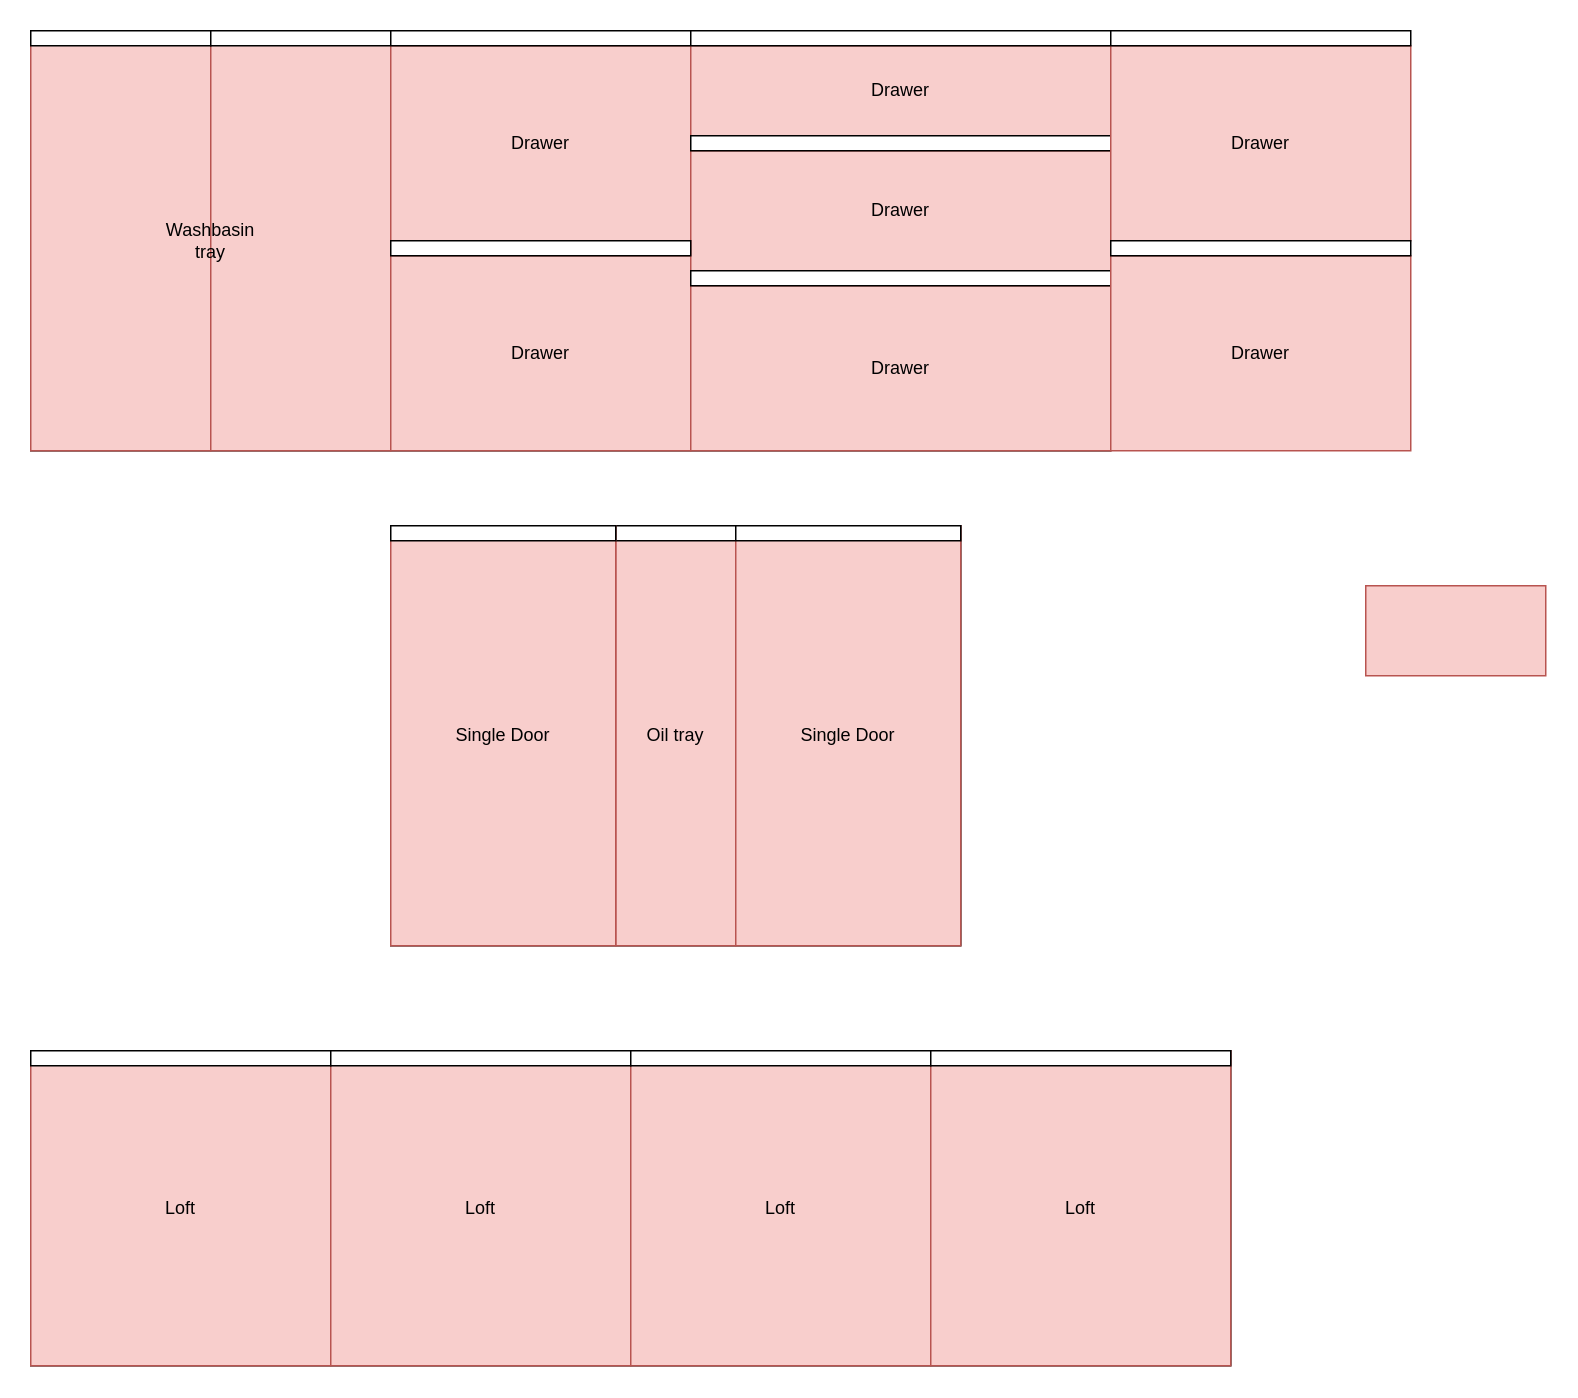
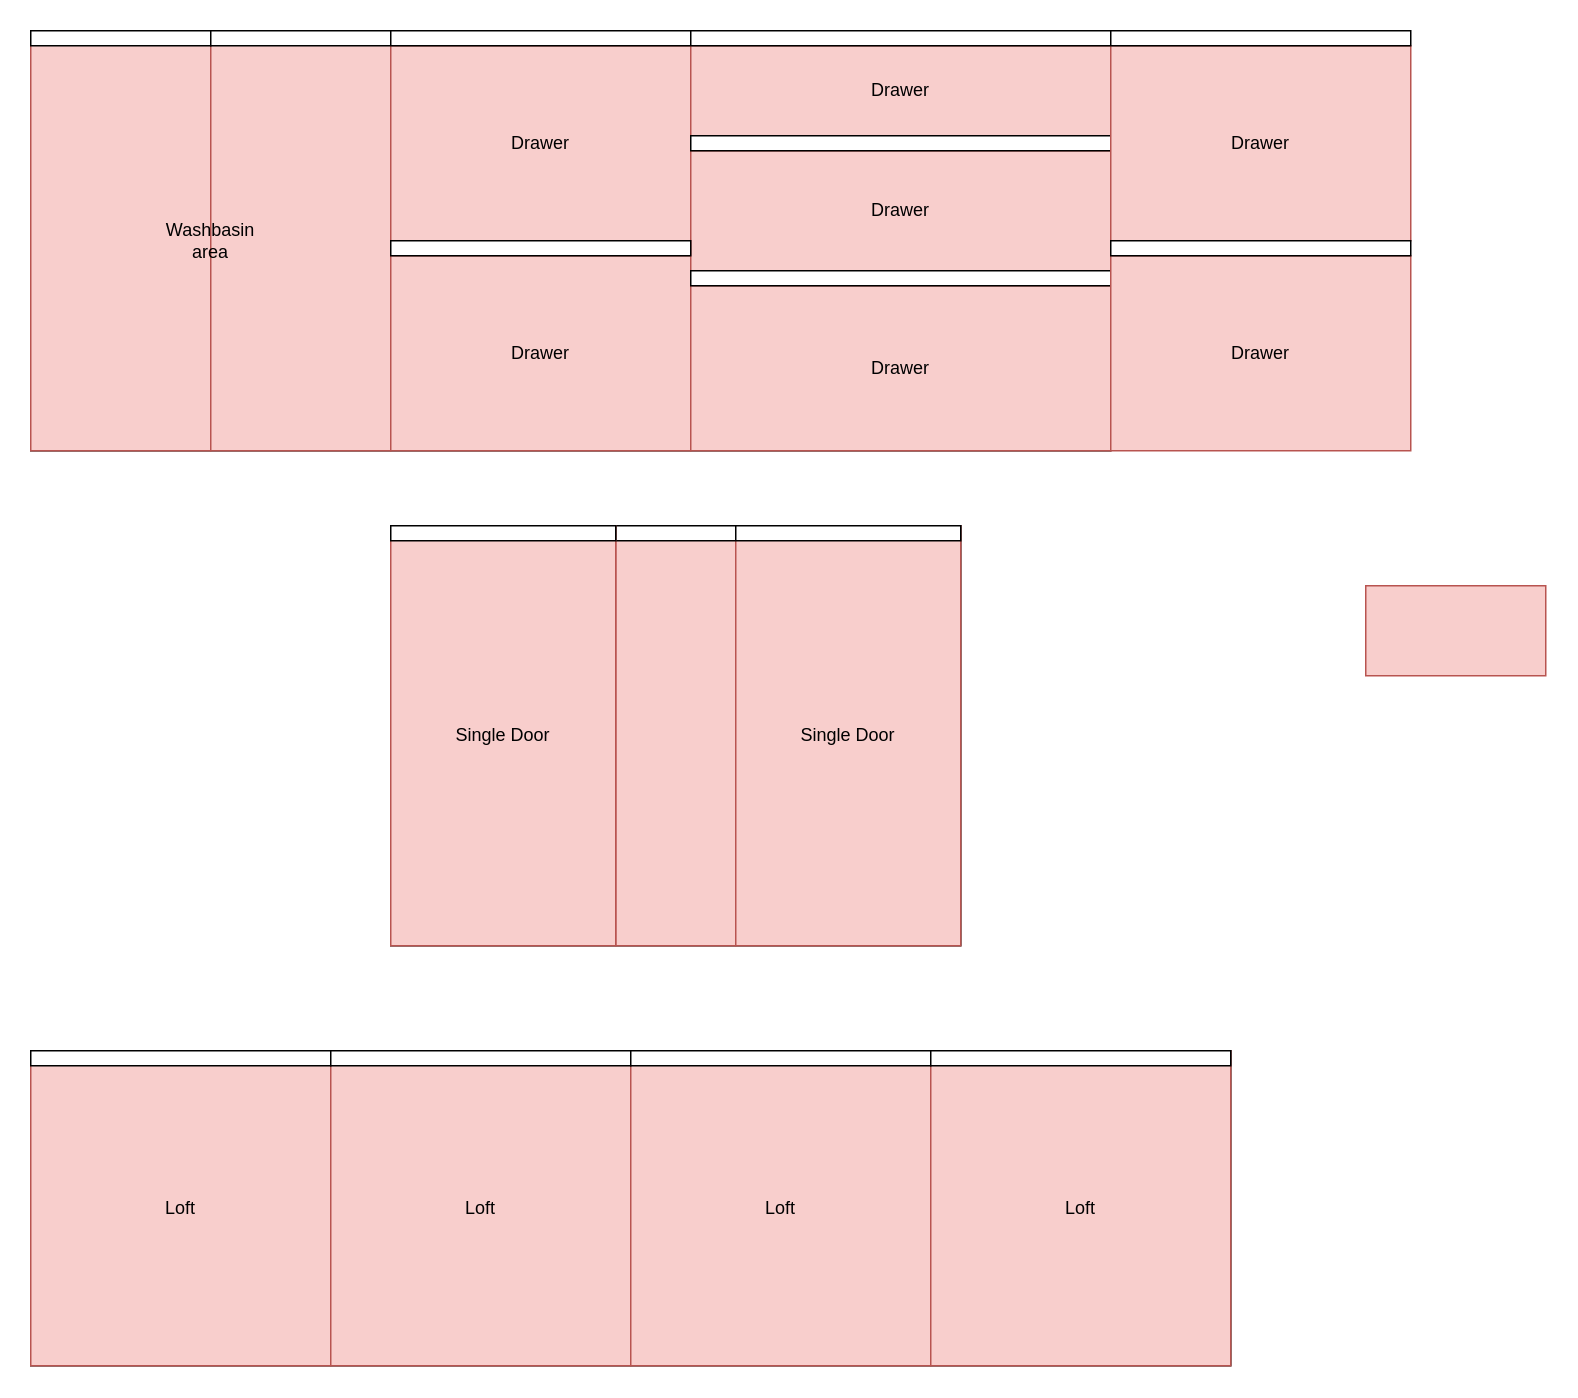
node "Washbasin tray": label "Washbasin tray" -> "Washbasin area"
node "Oil tray": removed
